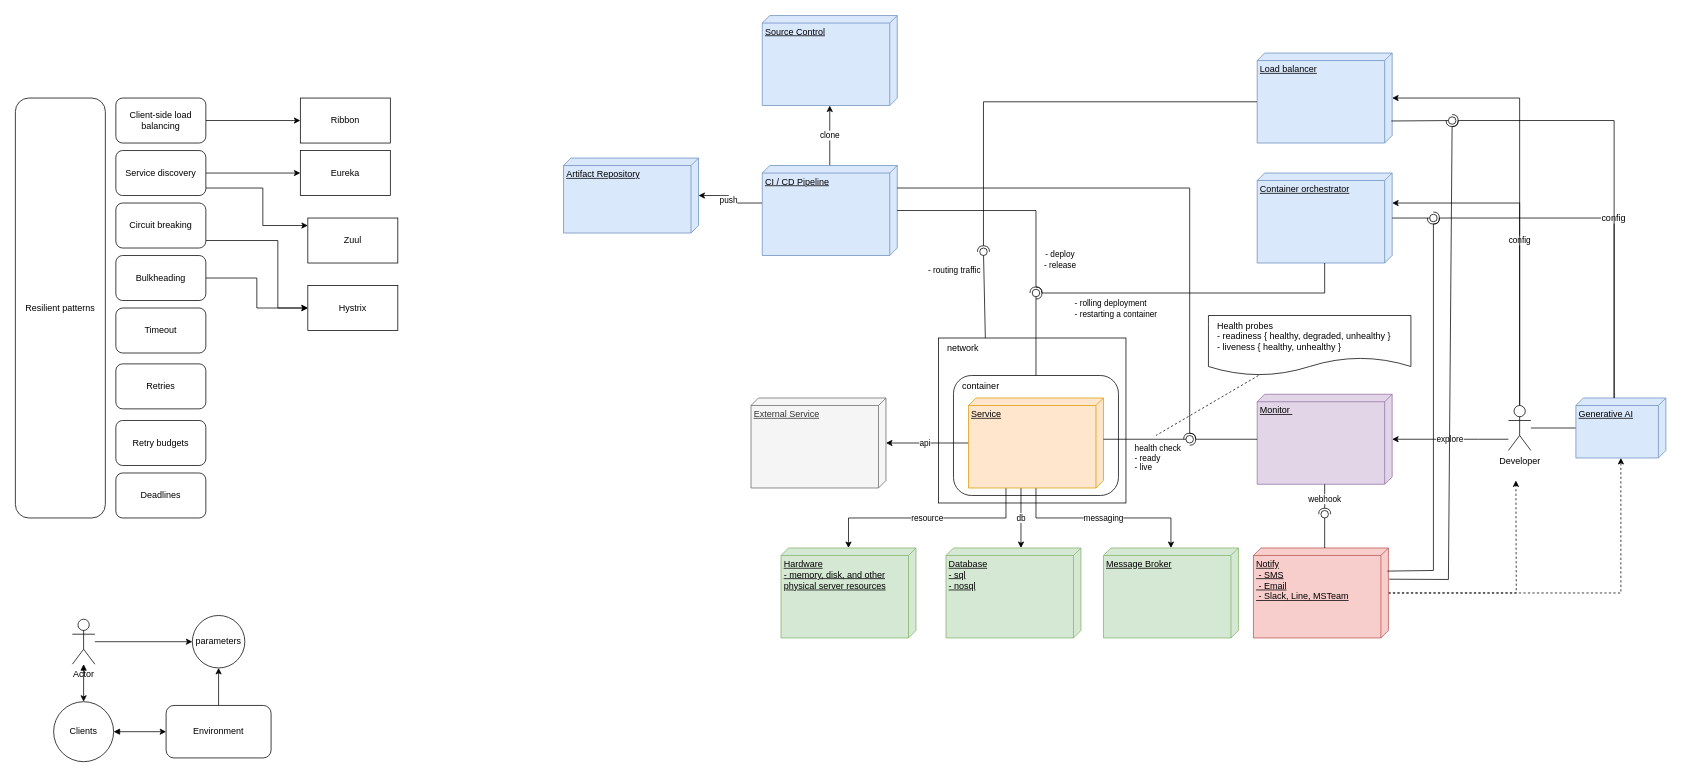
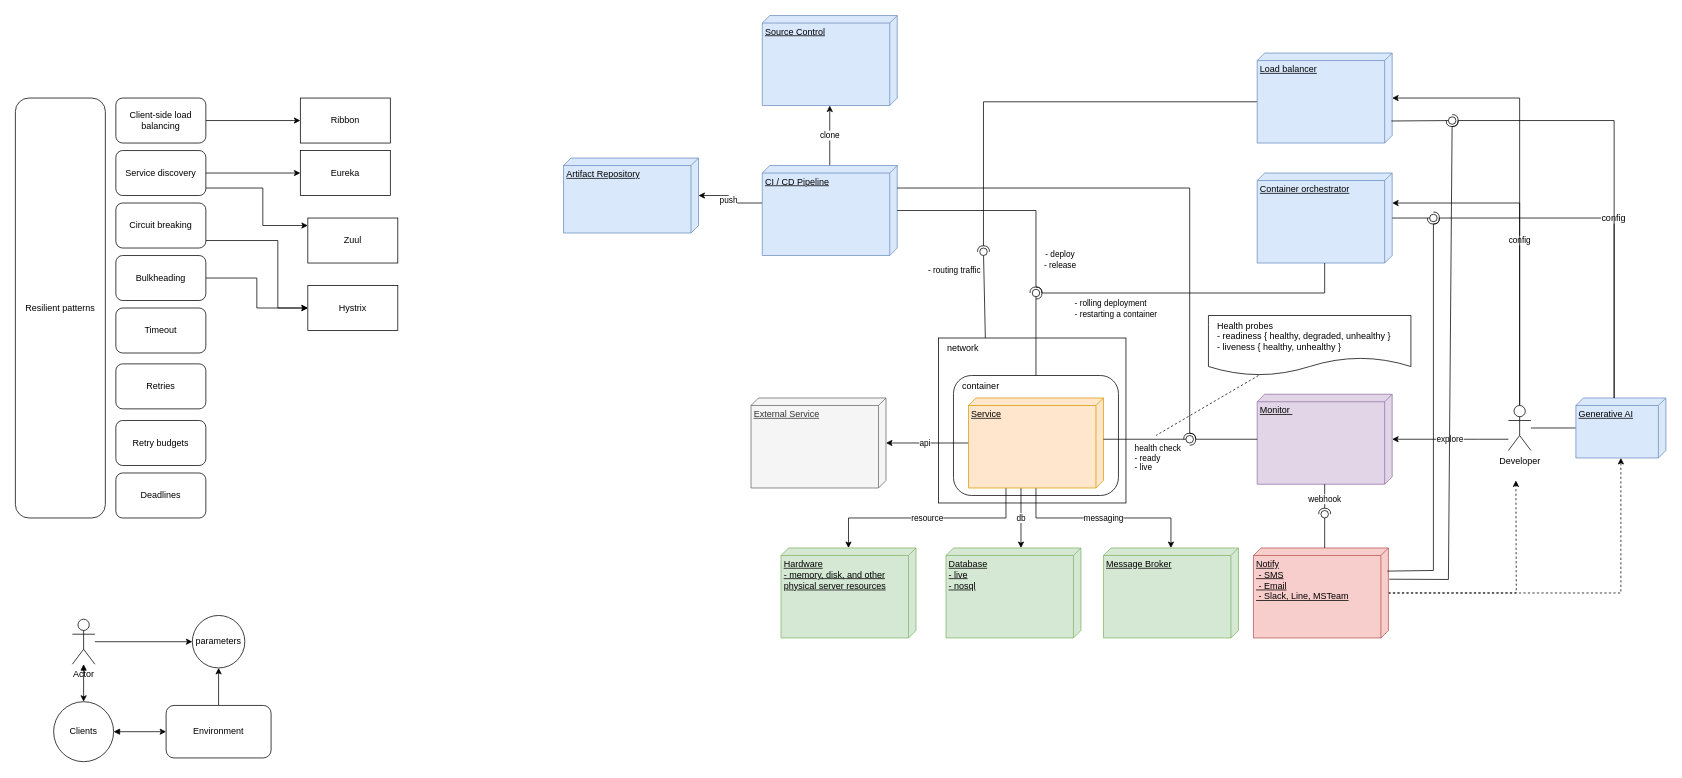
node "Database - sql - nosql": label "Database - sql - nosql" -> "Database - live - nosql"
